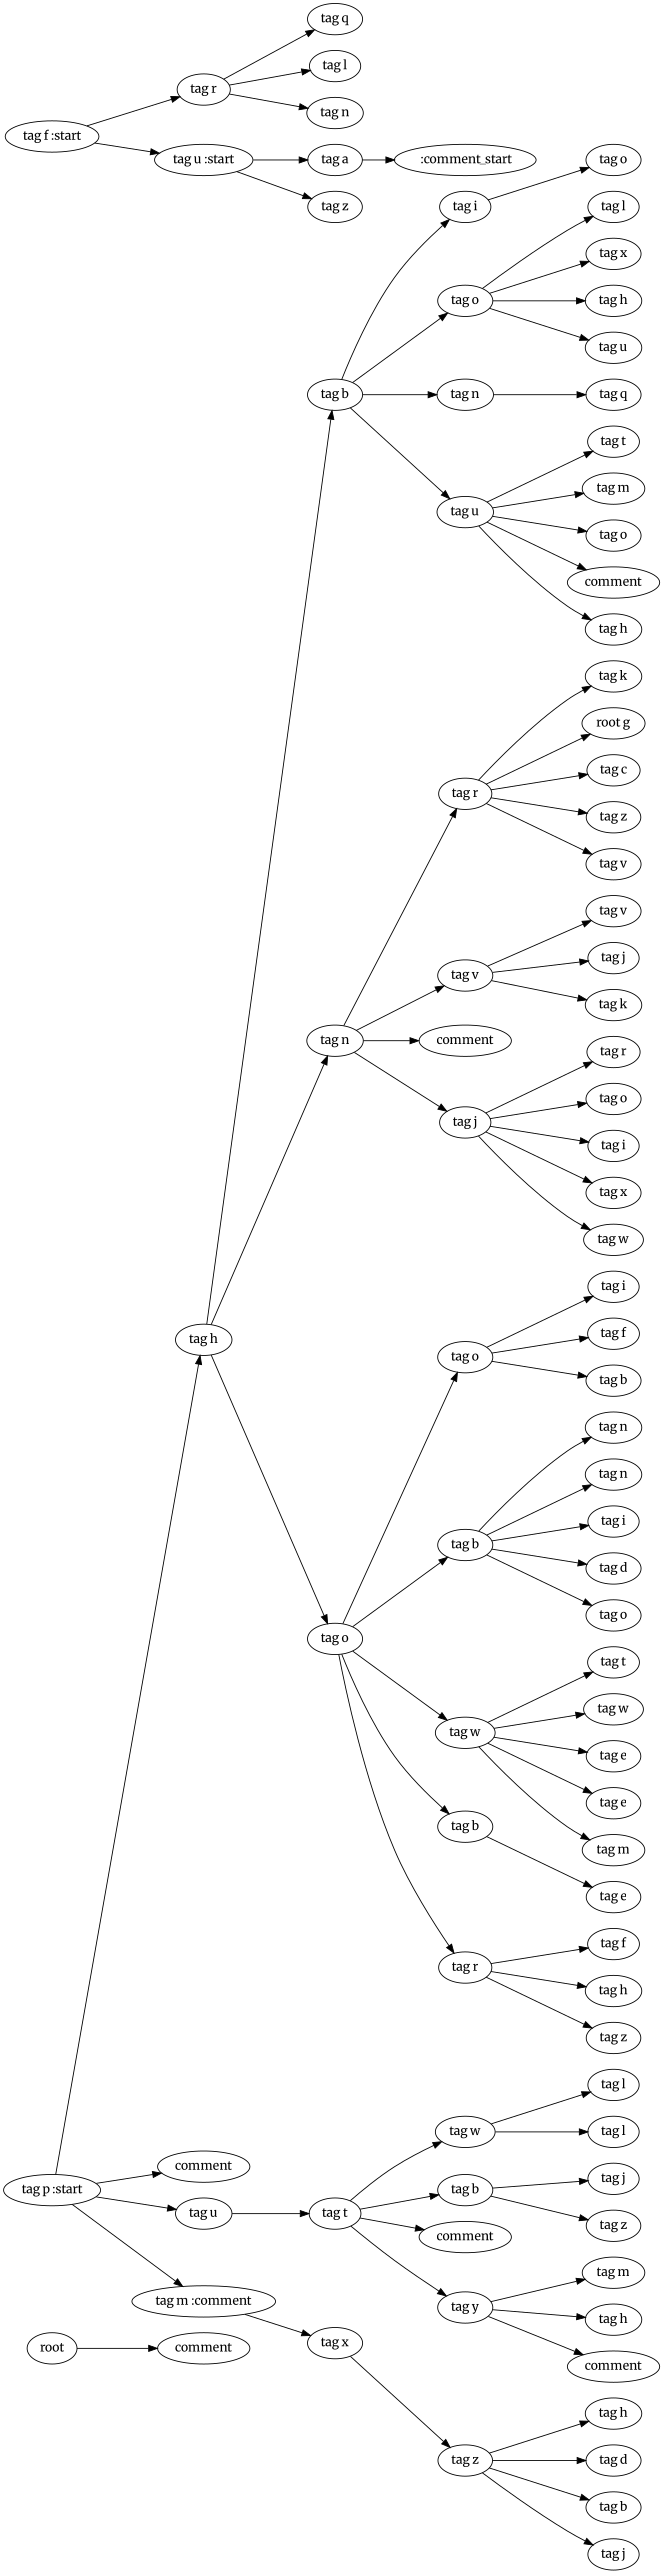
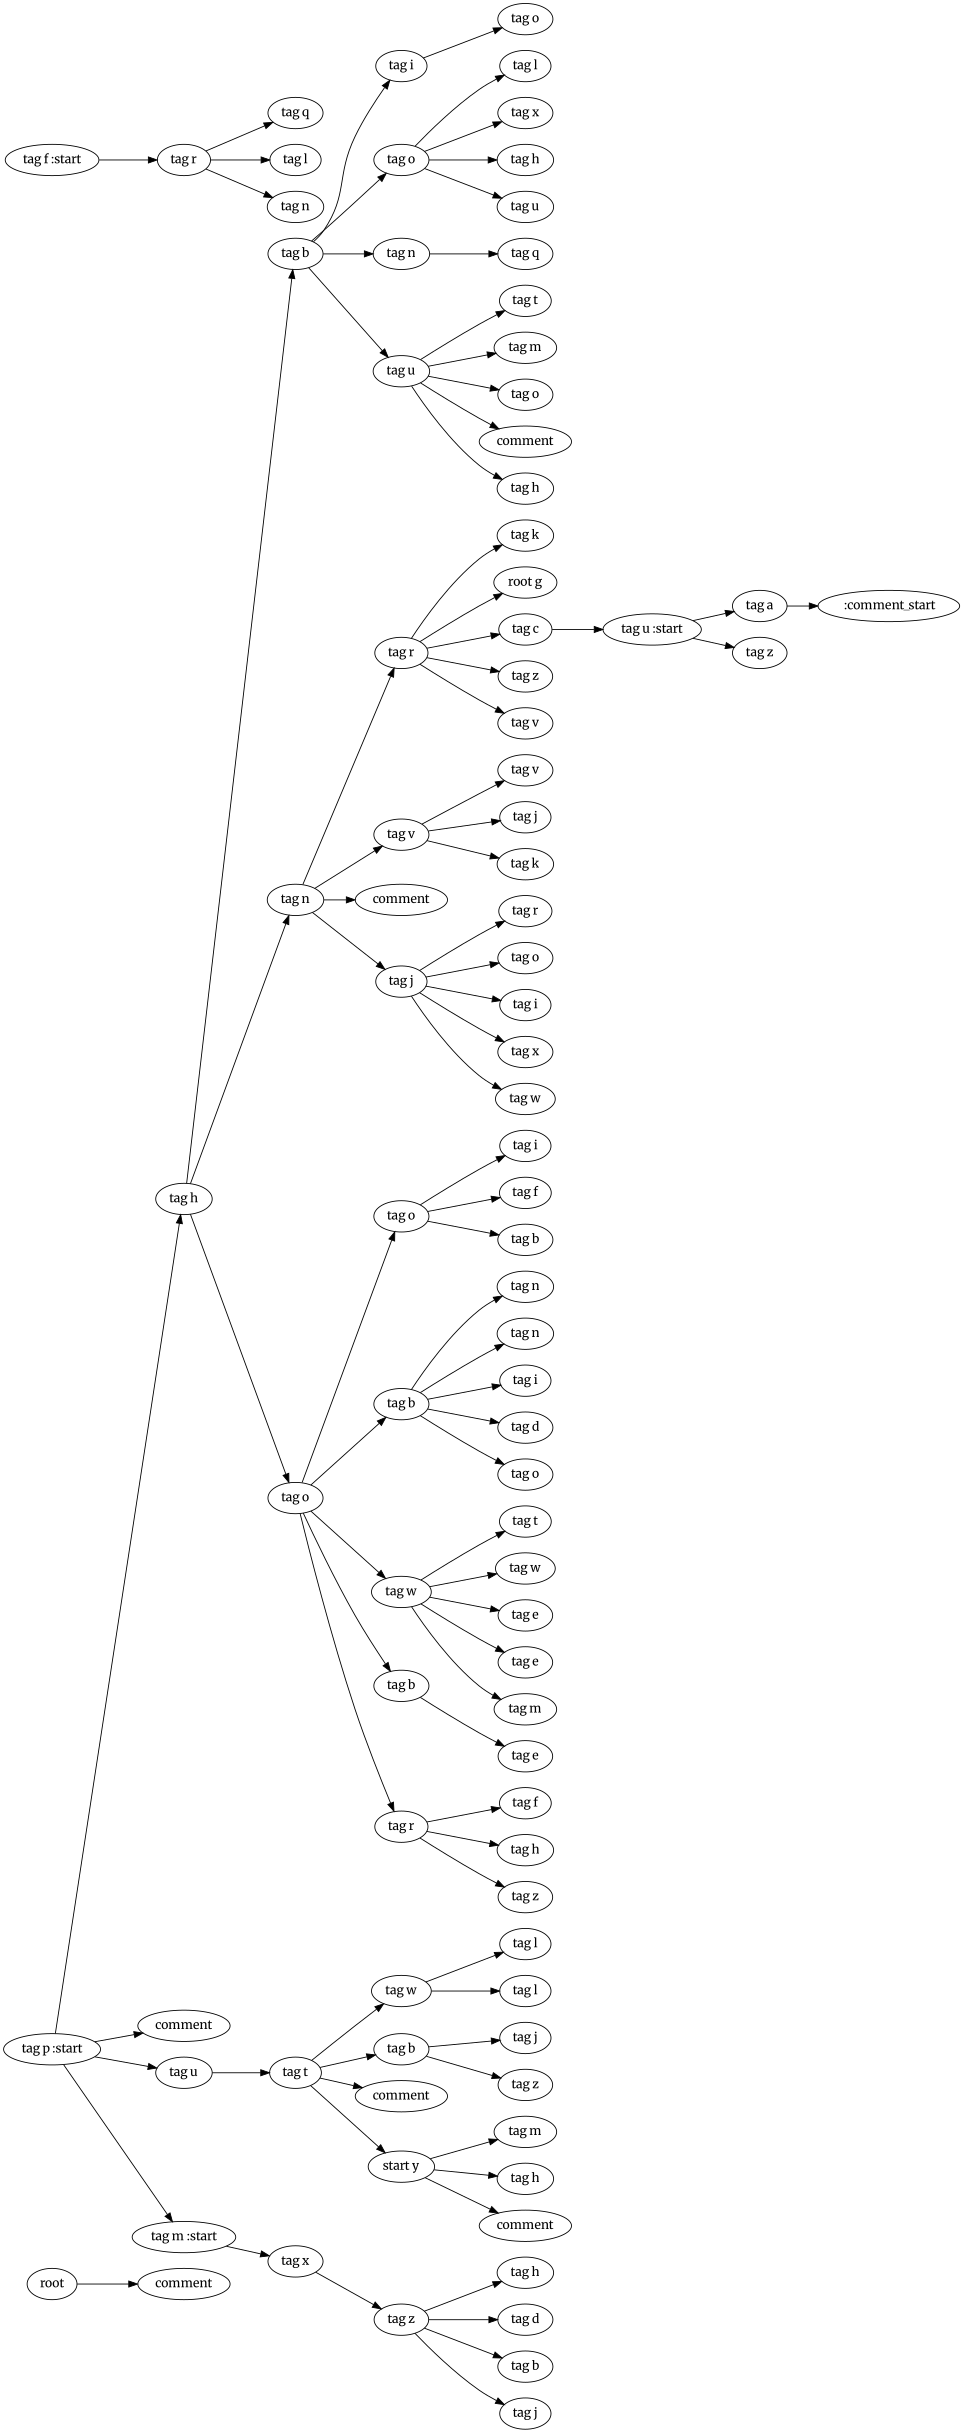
edge "tag f :start" -> "tag u :start": now "tag c" -> "tag u :start"
node "tag m :comment": label "tag m :comment" -> "tag m :start"
node "tag y": label "tag y" -> "start y"
